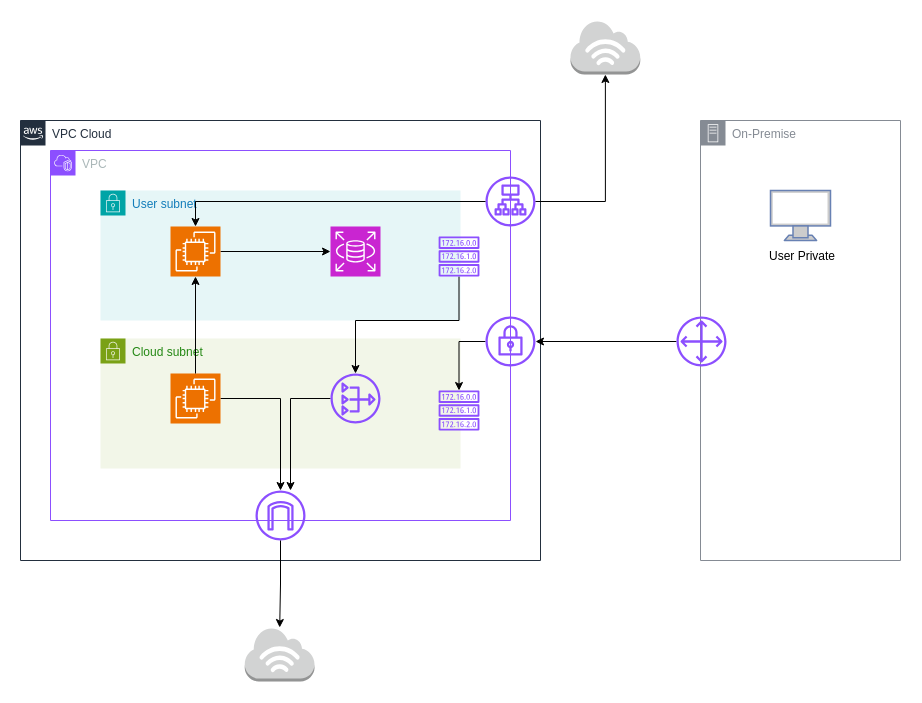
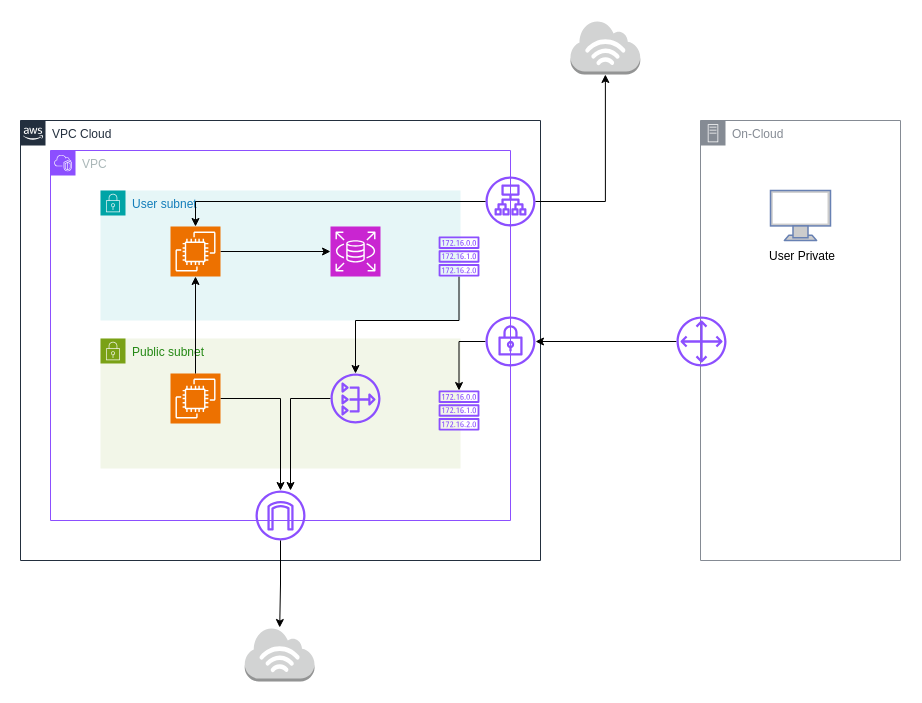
node "On-Premise": label "On-Premise" -> "On-Cloud"
node "Cloud subnet": label "Cloud subnet" -> "Public subnet"
